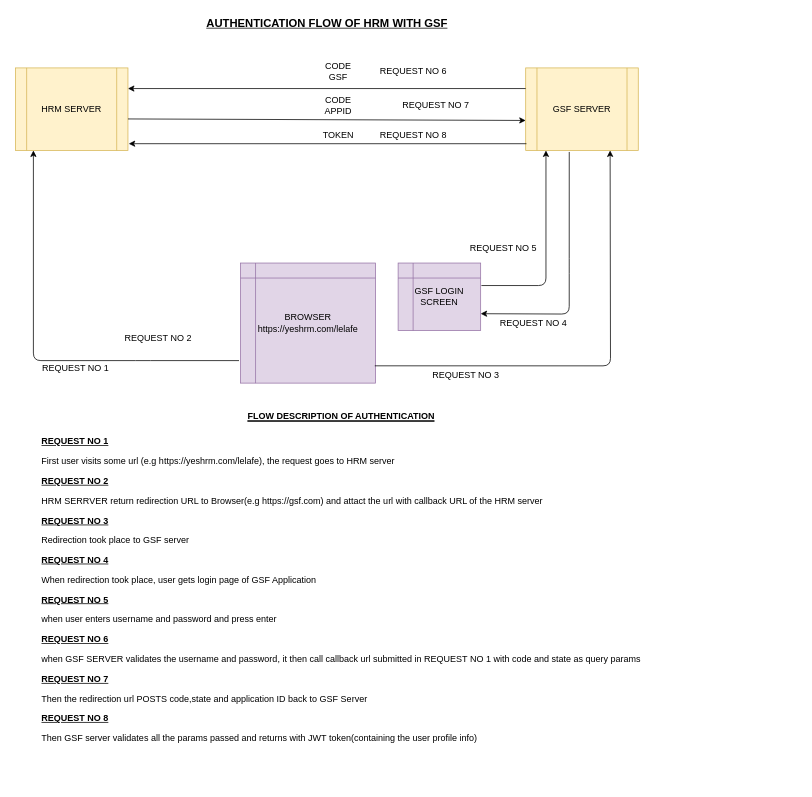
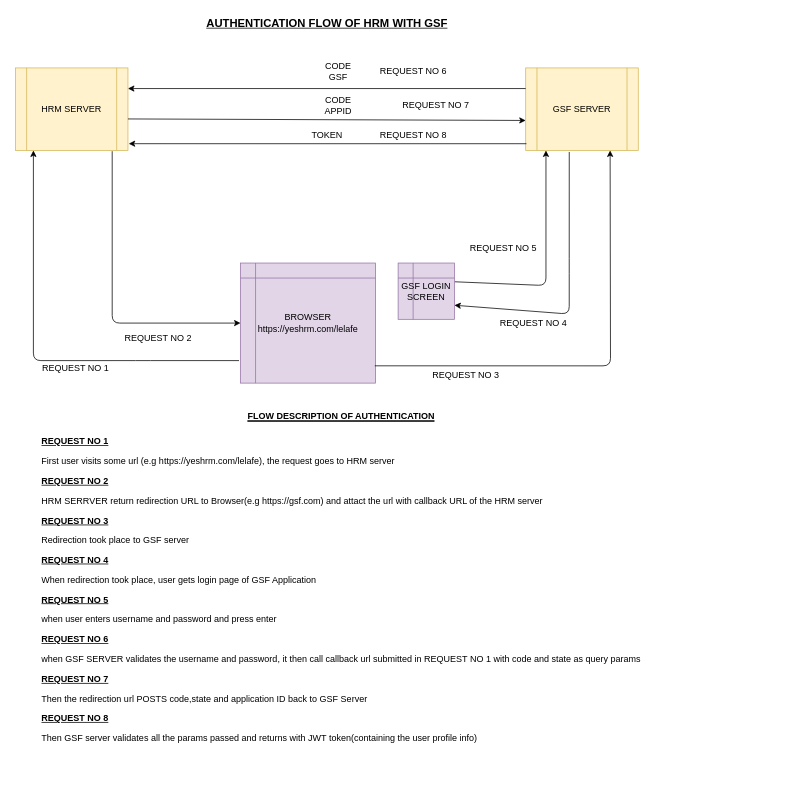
node "TOKEN": moved (338, 135) -> (327, 135)
edge "HRM SERVER" -> "BROWSER https://yeshrm.com/lelafe": added
node "GSF LOGIN SCREEN": size 83x68 -> 56x56
